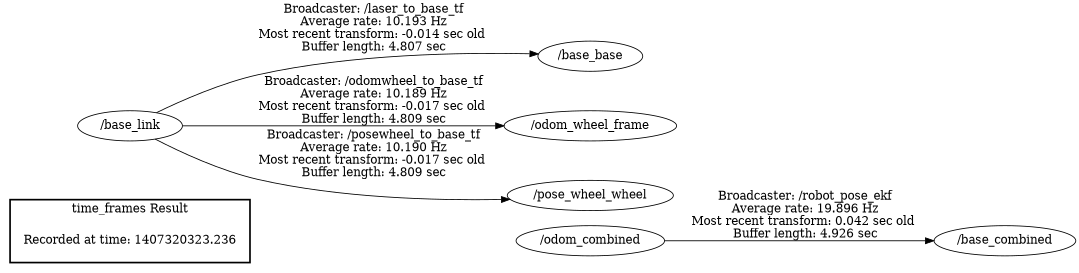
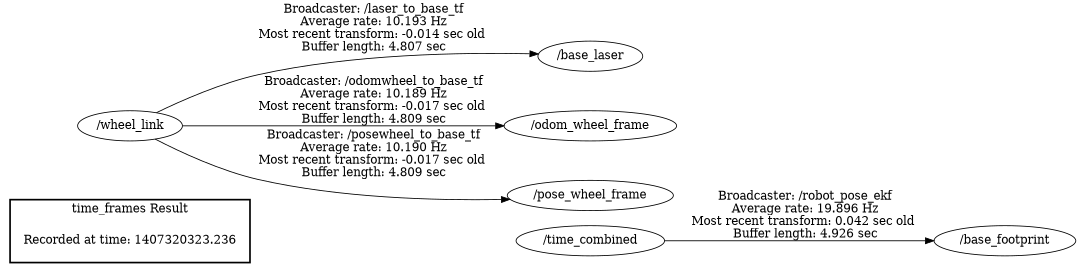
node "/base_base": label "/base_base" -> "/base_laser"
node "/base_link": label "/base_link" -> "/wheel_link"
node "/pose_wheel_wheel": label "/pose_wheel_wheel" -> "/pose_wheel_frame"
node "/odom_combined": label "/odom_combined" -> "/time_combined"
node "/base_combined": label "/base_combined" -> "/base_footprint"
